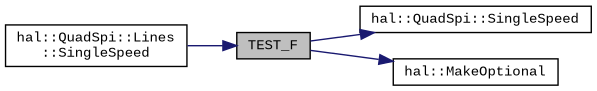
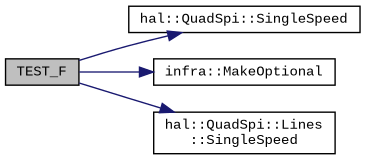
edge "hal::QuadSpi::Lines ::SingleSpeed" -> "TEST_F": reversed
node "hal::MakeOptional": label "hal::MakeOptional" -> "infra::MakeOptional"
